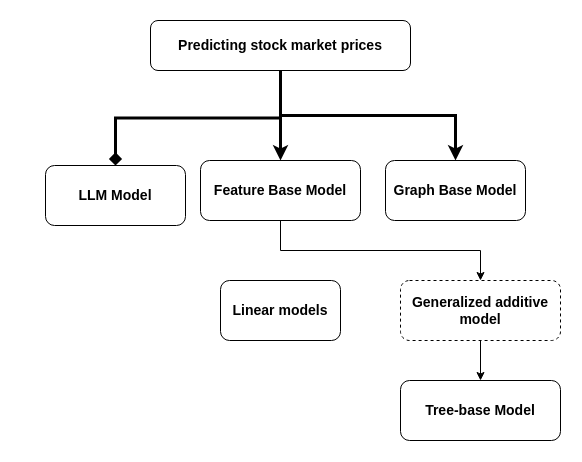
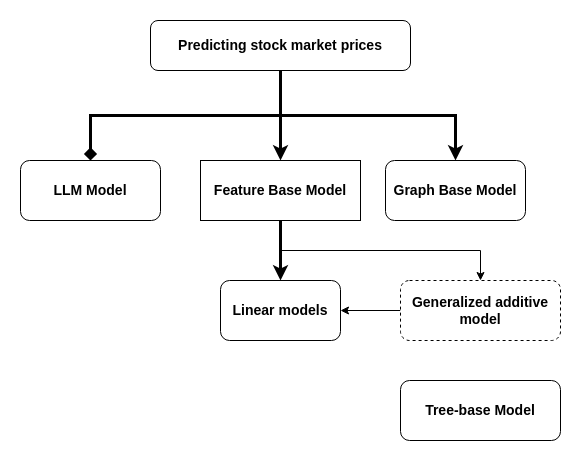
node "Feature Base Model": shape rounded rectangle -> rectangle
node "LLM Model": moved (116, 196) -> (91, 191)
edge "Feature Base Model" -> "Linear models": added
edge "Generalized additive model" -> "Tree-base Model": now "Generalized additive model" -> "Linear models"
